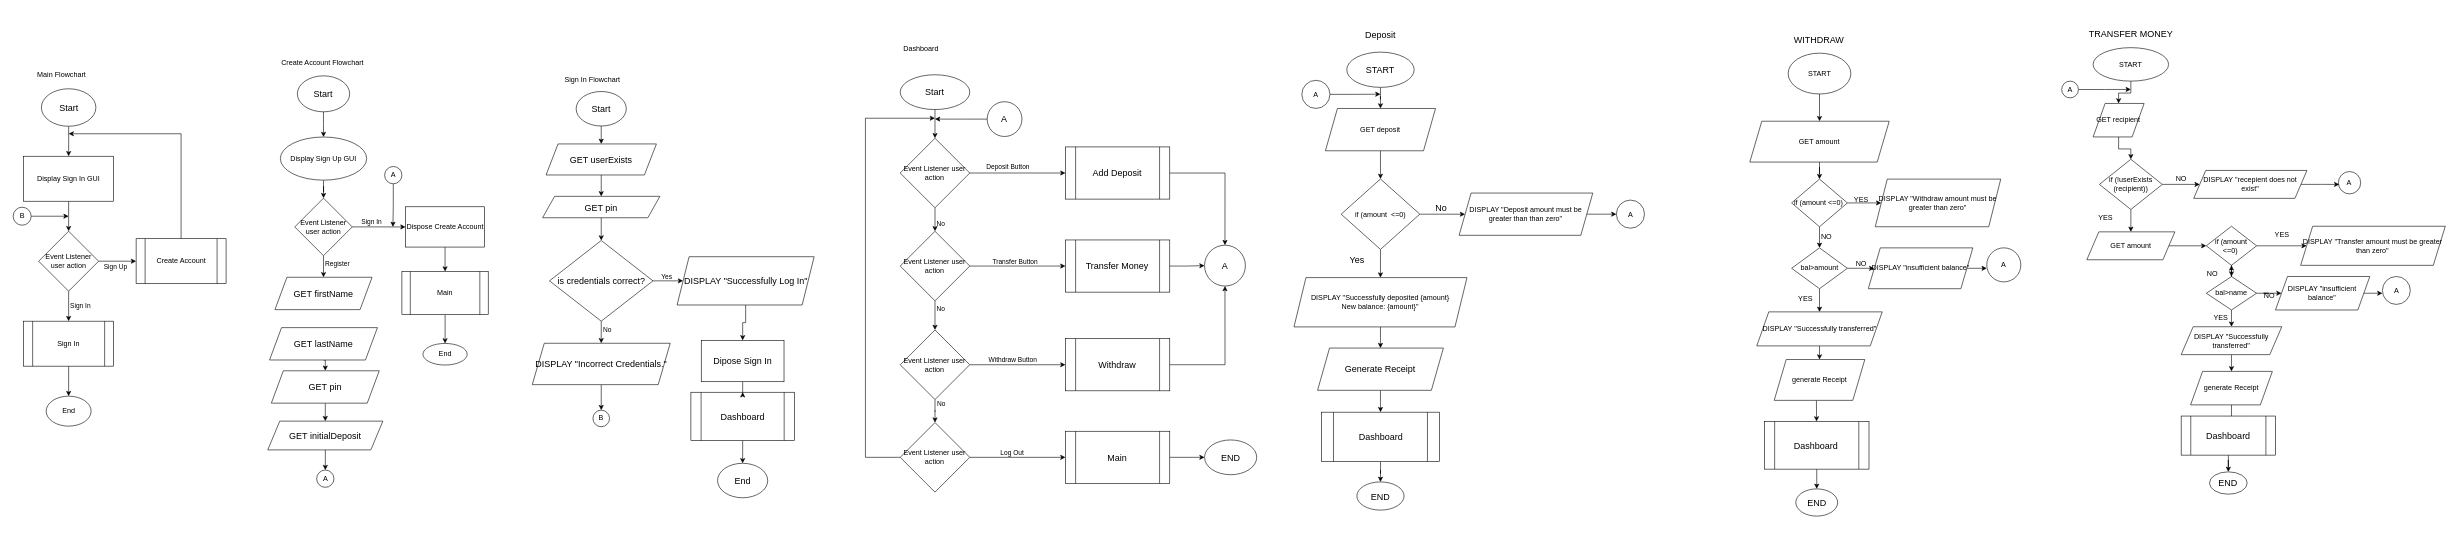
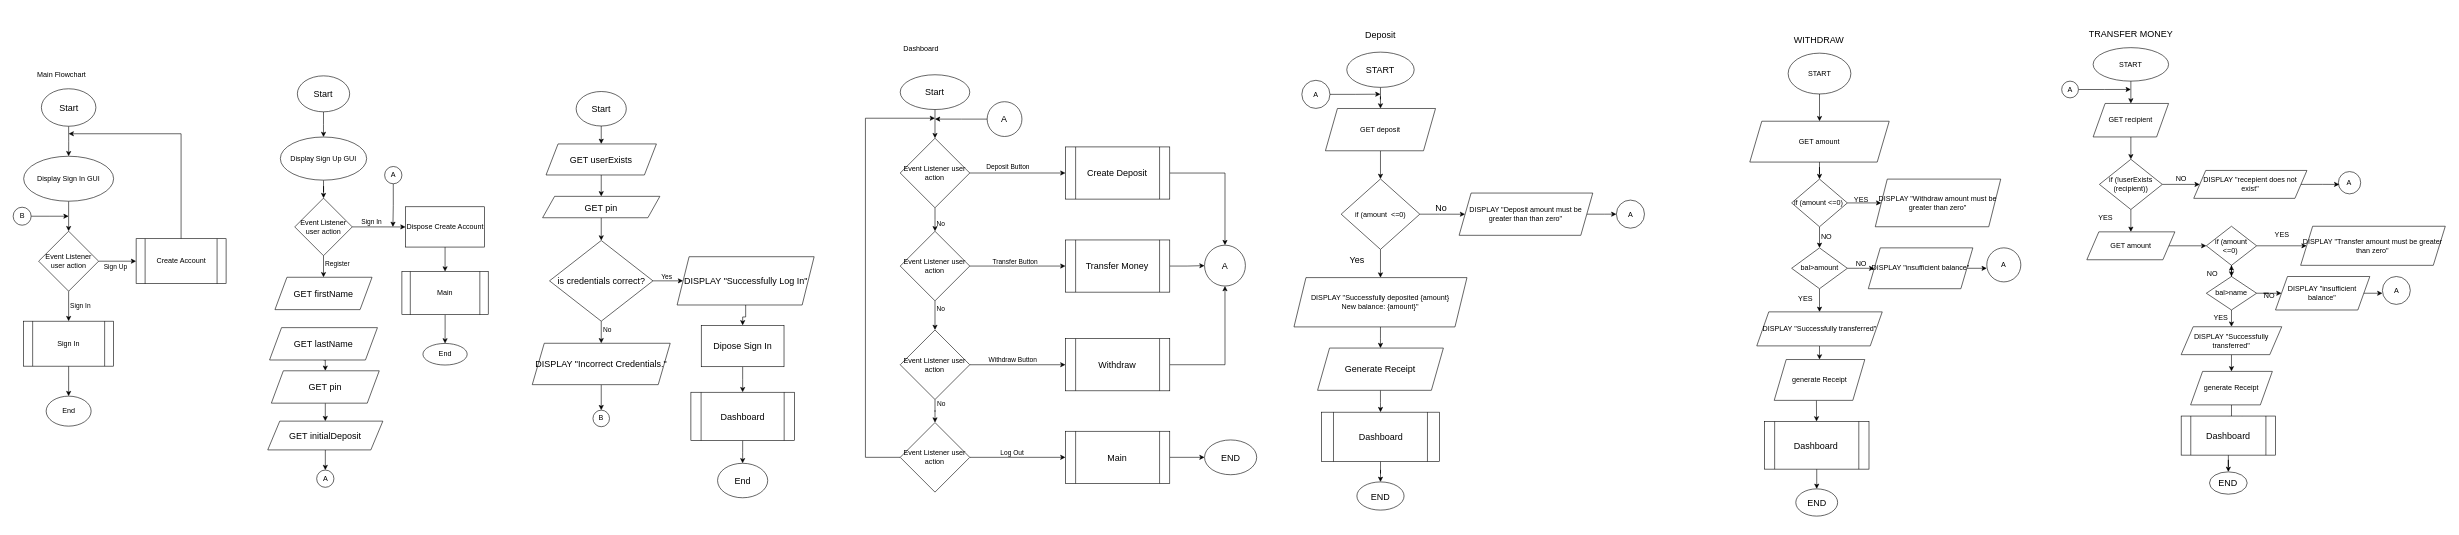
node "Create Account Flowchart": removed
node "Sign In Flowchart": removed
node "GET recipient": size 51x34 -> 75x34
node "Add Deposit": label "Add Deposit" -> "Create Deposit"
node "Display Sign In GUI": shape rectangle -> ellipse
node "Dipose Sign In": moved (742, 361) -> (742, 346)
